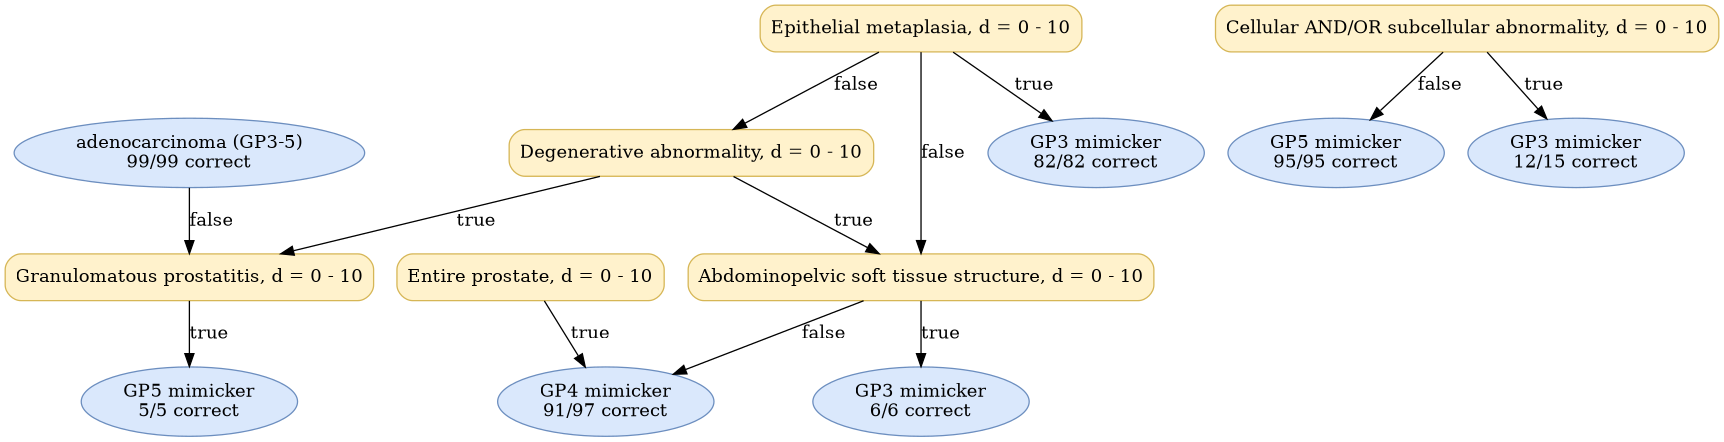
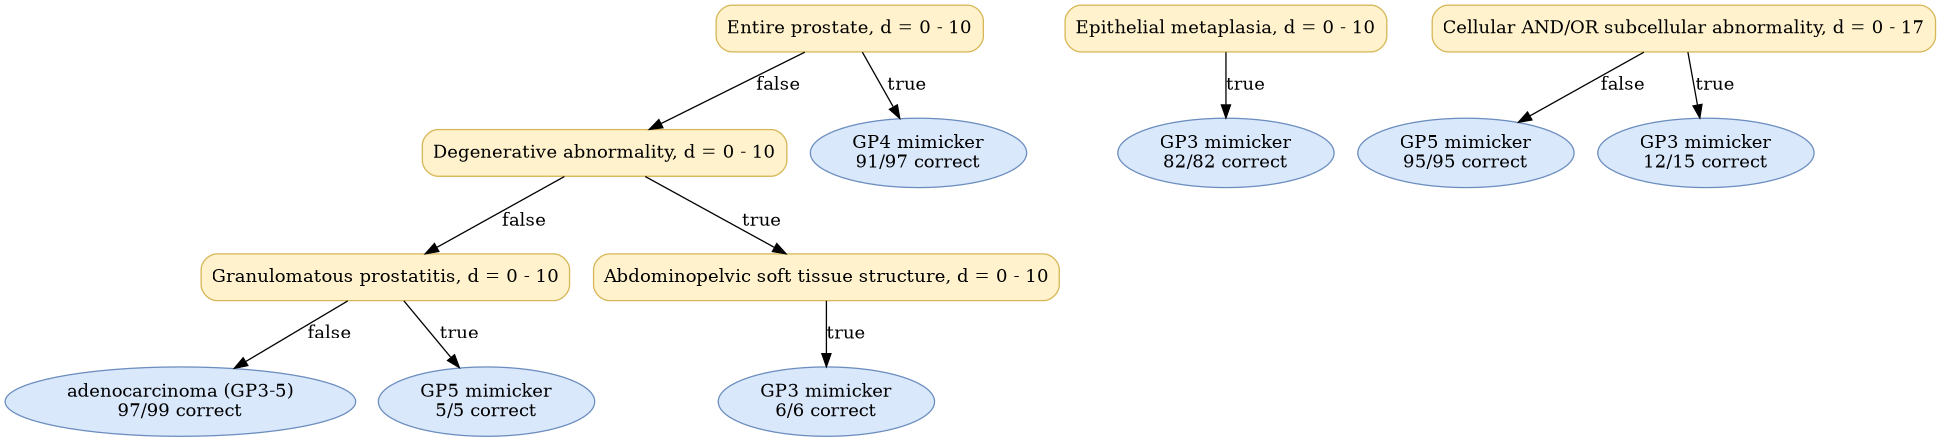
node "Cellular AND/OR subcellular abnormality, d = 0 - 10": label "Cellular AND/OR subcellular abnormality, d = 0 - 10" -> "Cellular AND/OR subcellular abnormality, d = 0 - 17"
edge "Epithelial metaplasia, d = 0 - 10" -> "Degenerative abnormality, d = 0 - 10": now "Entire prostate, d = 0 - 10" -> "Degenerative abnormality, d = 0 - 10"
edge "Epithelial metaplasia, d = 0 - 10" -> "Abdominopelvic soft tissue structure, d = 0 - 10": removed, label "false"
node "adenocarcinoma (GP3-5)": text "99/99 correct" -> "97/99 correct"
edge "adenocarcinoma (GP3-5)" -> "Granulomatous prostatitis, d = 0 - 10": reversed
edge "Degenerative abnormality, d = 0 - 10" -> "Granulomatous prostatitis, d = 0 - 10": label "true" -> "false"
edge "Abdominopelvic soft tissue structure, d = 0 - 10" -> "GP4 mimicker": removed, label "false"
